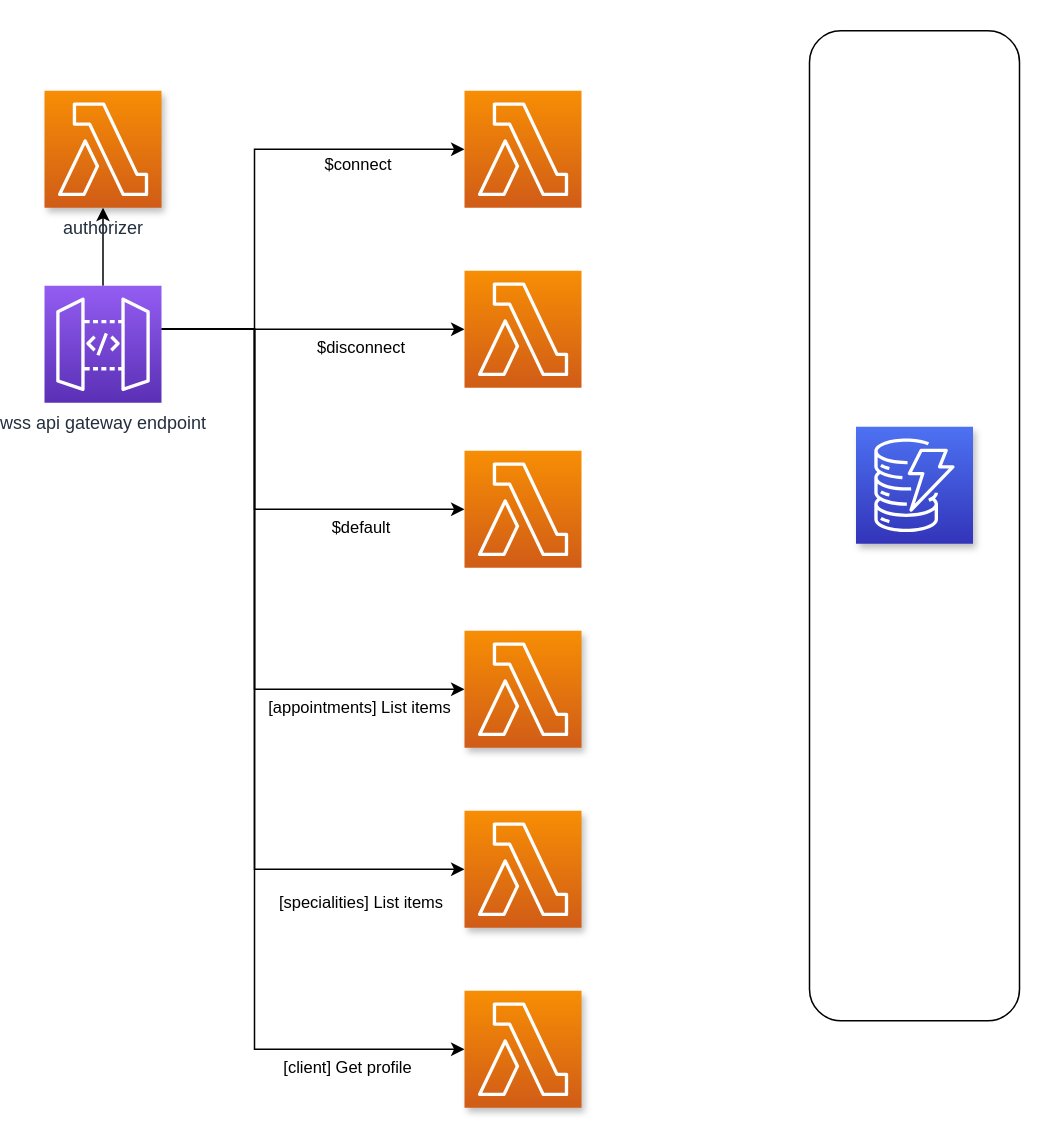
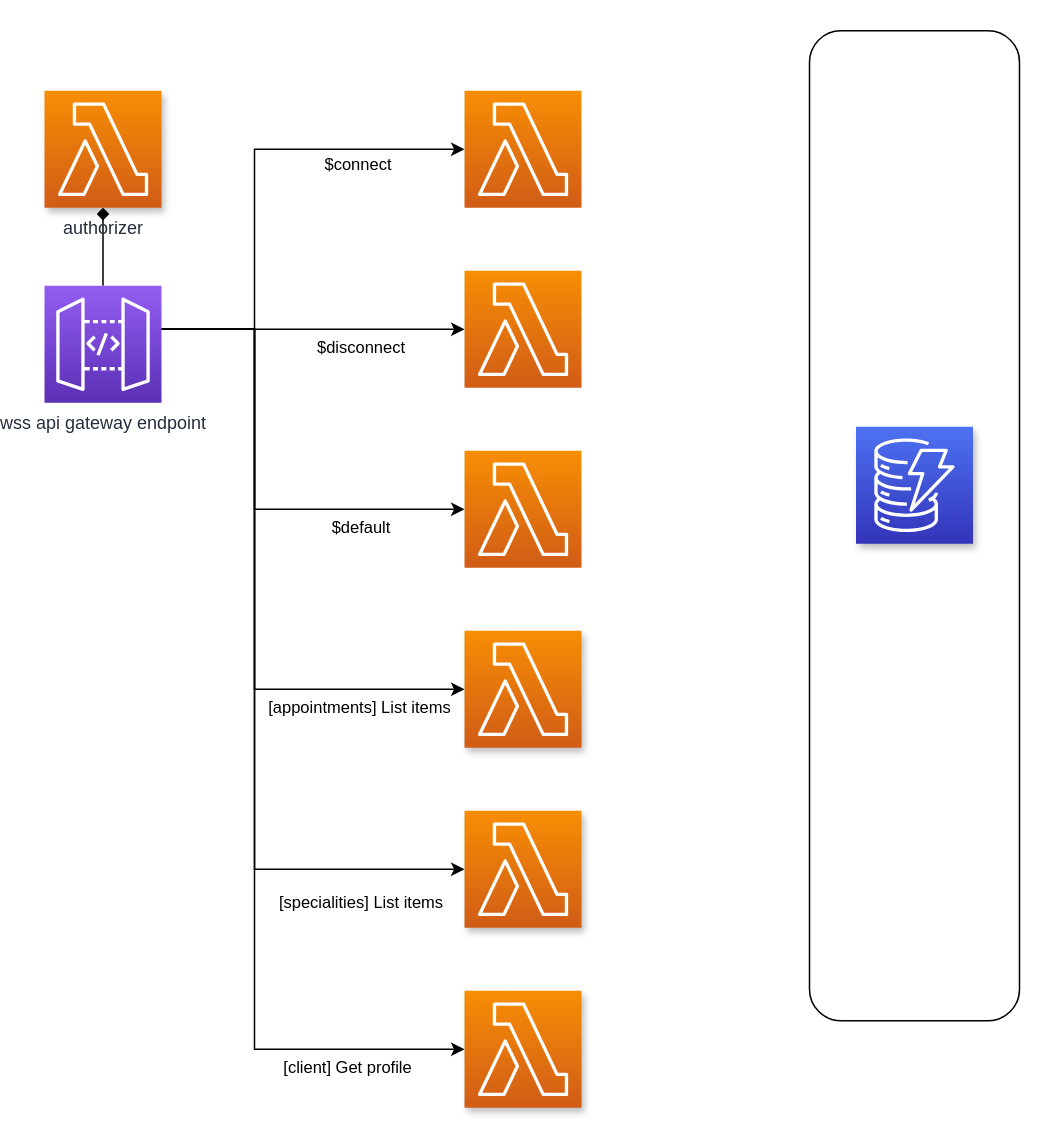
edge "wss api gateway endpoint" -> "authorizer": arrowhead classic -> diamond
